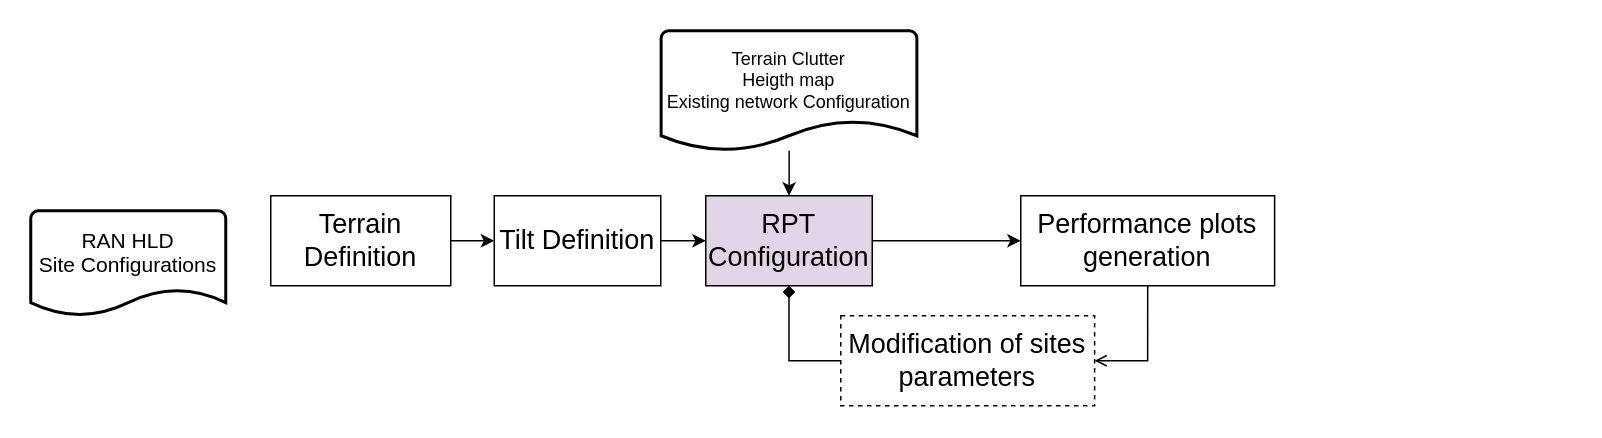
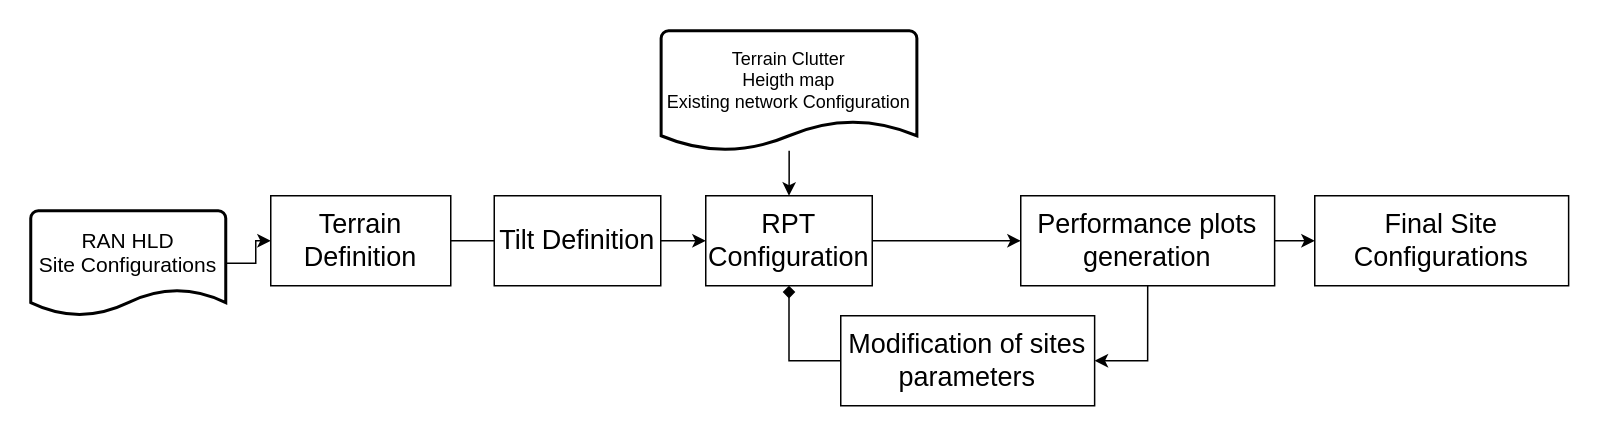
edge "Terrain Definition" -> "Tilt Definition": arrowhead classic -> none
node "RPT Configuration": fillcolor #e1d5e7 -> #ffffff
edge "Performance plots generation" -> "Final Site Configurations": added
node "Final Site Configurations": added
edge "RAN HLD Site Configurations" -> "Terrain Definition": added
node "Modification of sites parameters": style dashed -> solid
edge "Performance plots generation" -> "Modification of sites parameters": arrowhead open -> classic
